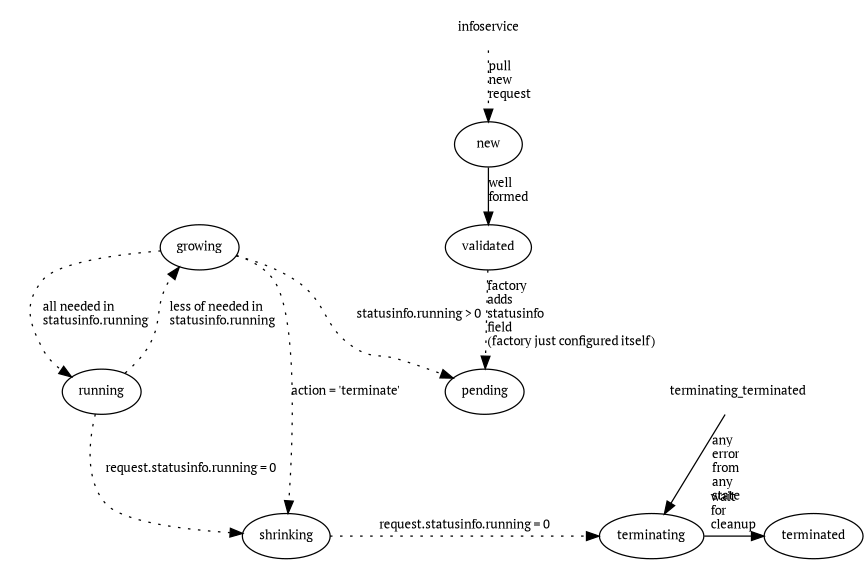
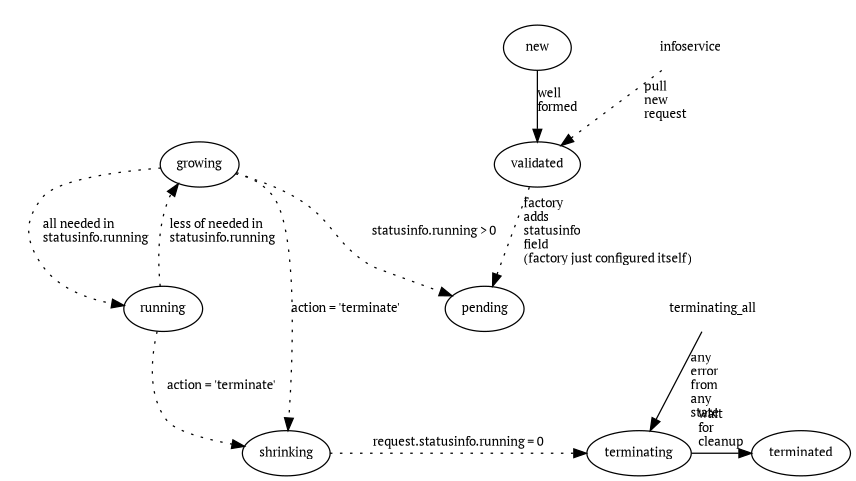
edge "infoservice" -> "new": now "infoservice" -> "validated"
node "terminating_terminated": label "terminating_terminated" -> "terminating_all"
edge "running" -> "shrinking": label "request.statusinfo.running = 0" -> "action = 'terminate'"
